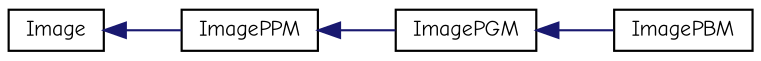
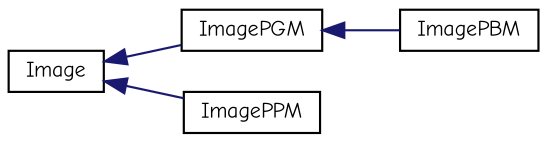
edge "ImagePGM" -> "ImagePPM": now "ImagePGM" -> "Image"
